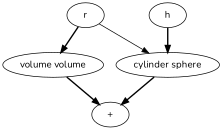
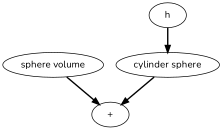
node "r": removed
node "volume volume": label "volume volume" -> "sphere volume"
